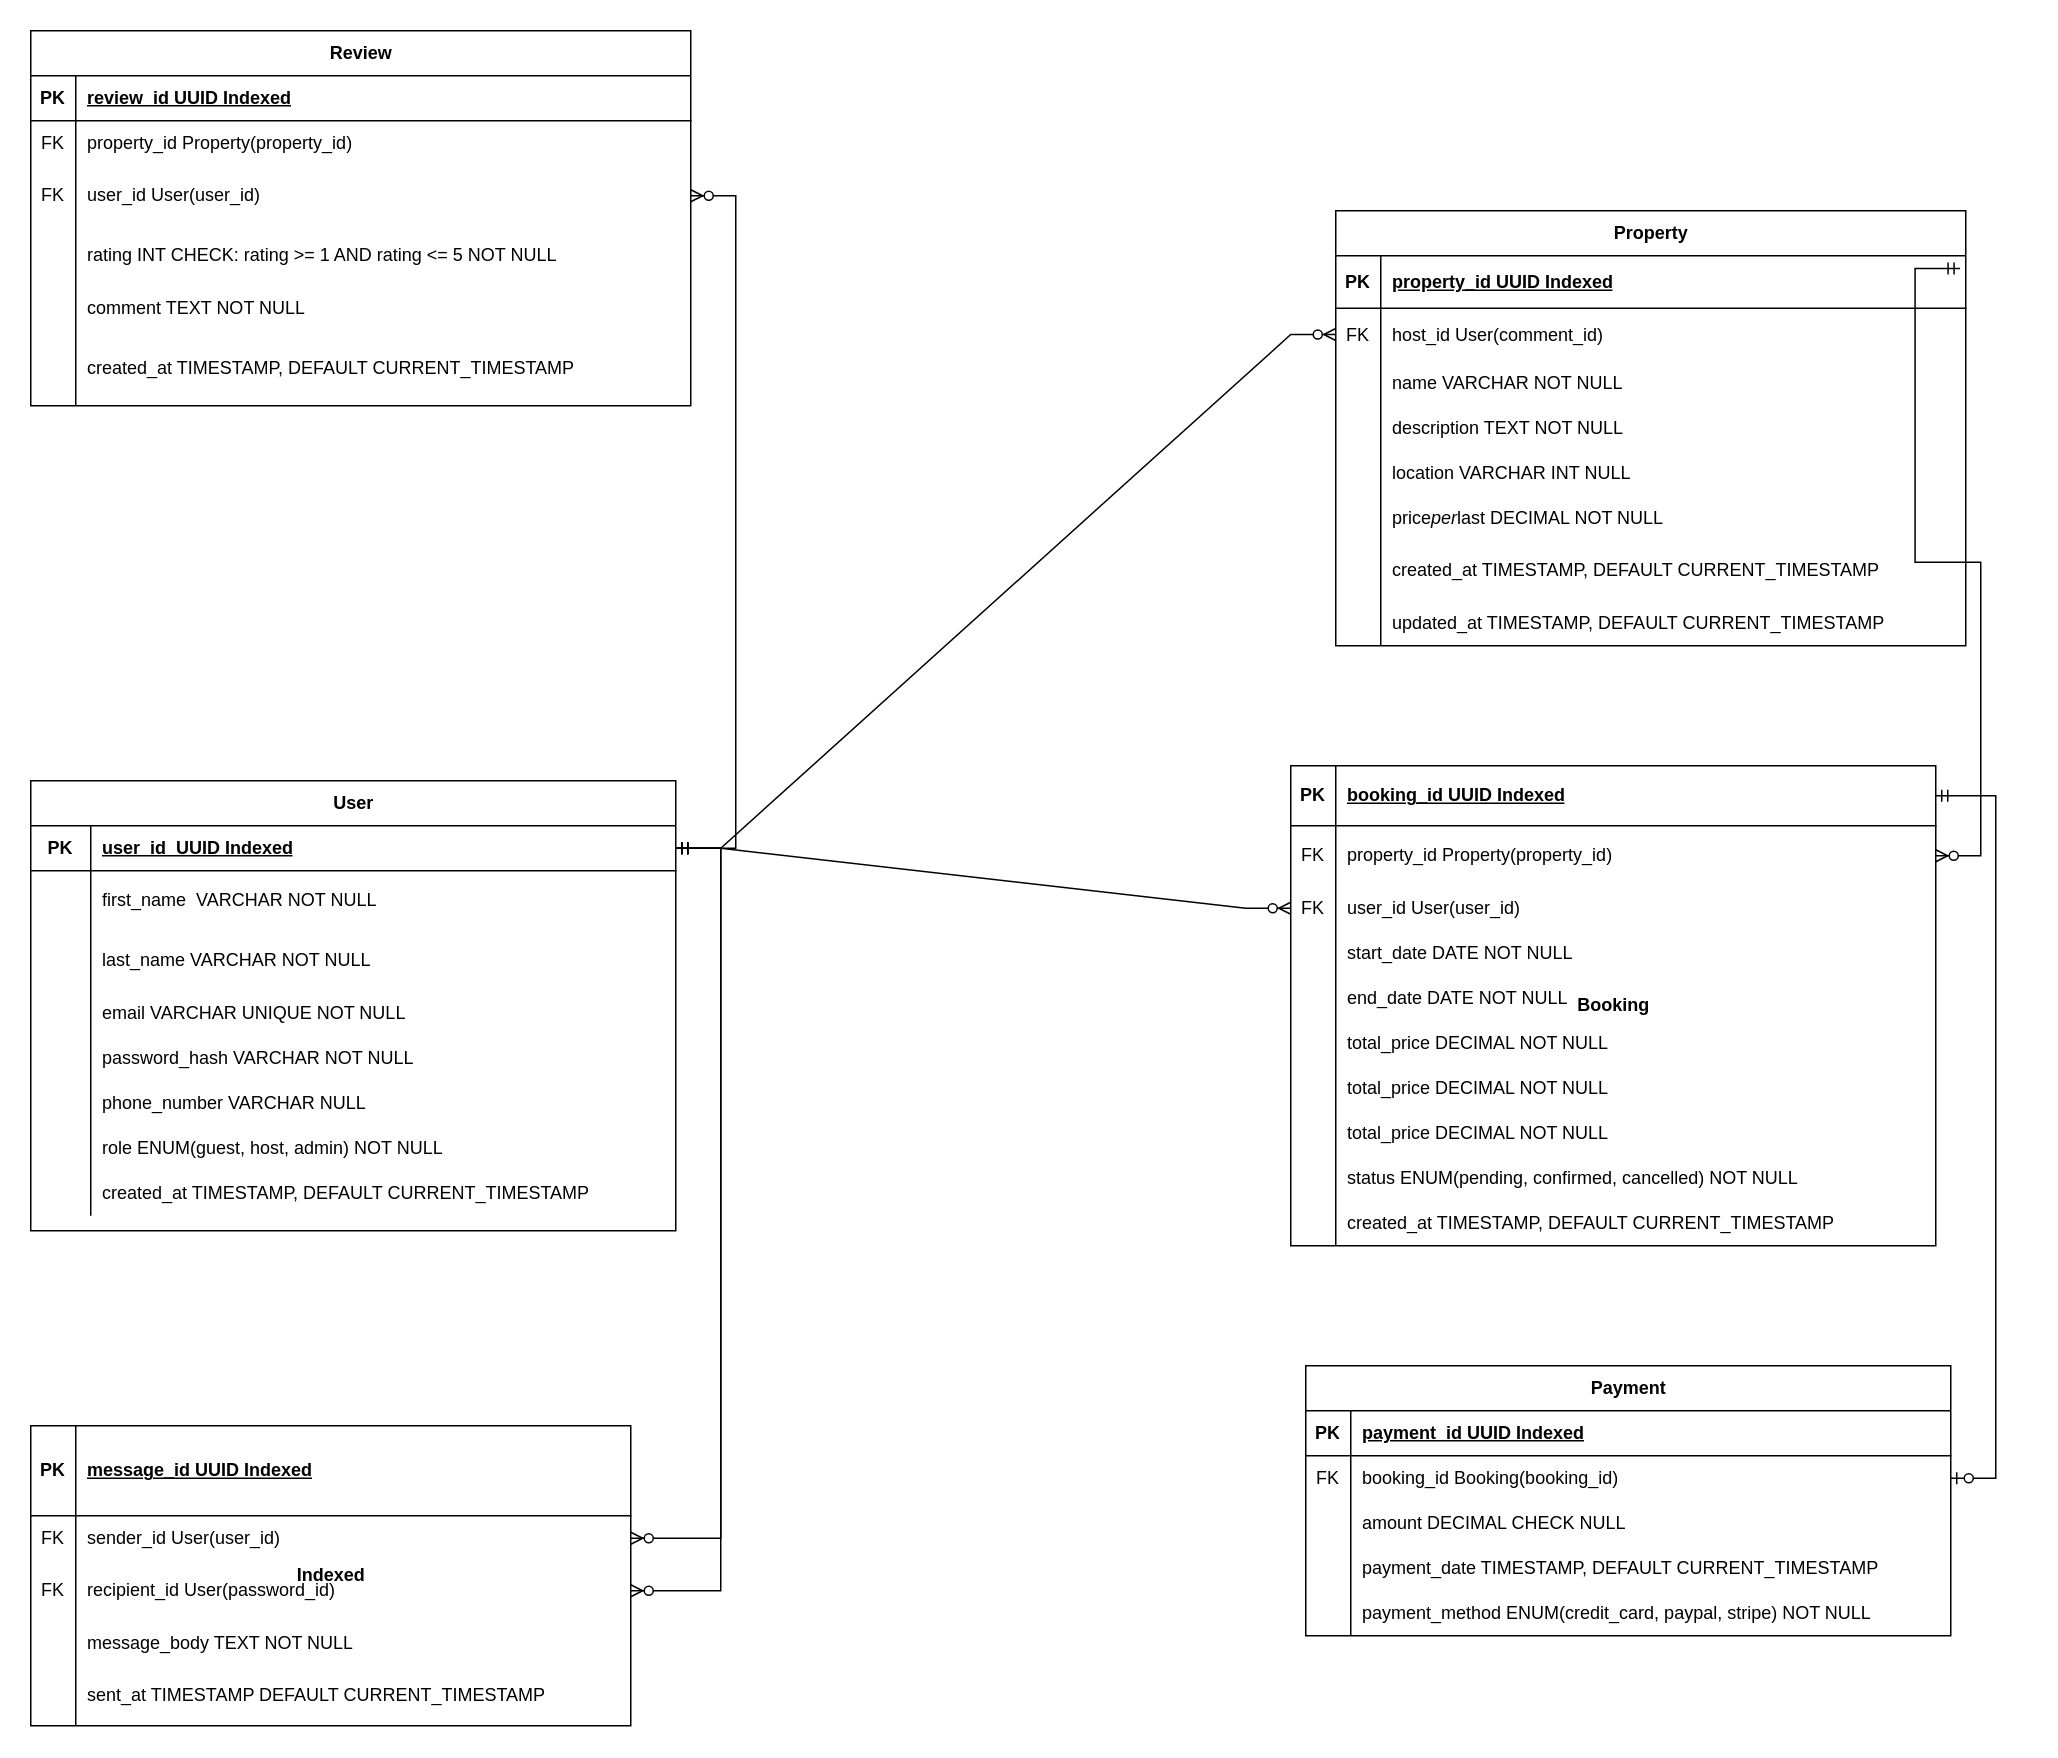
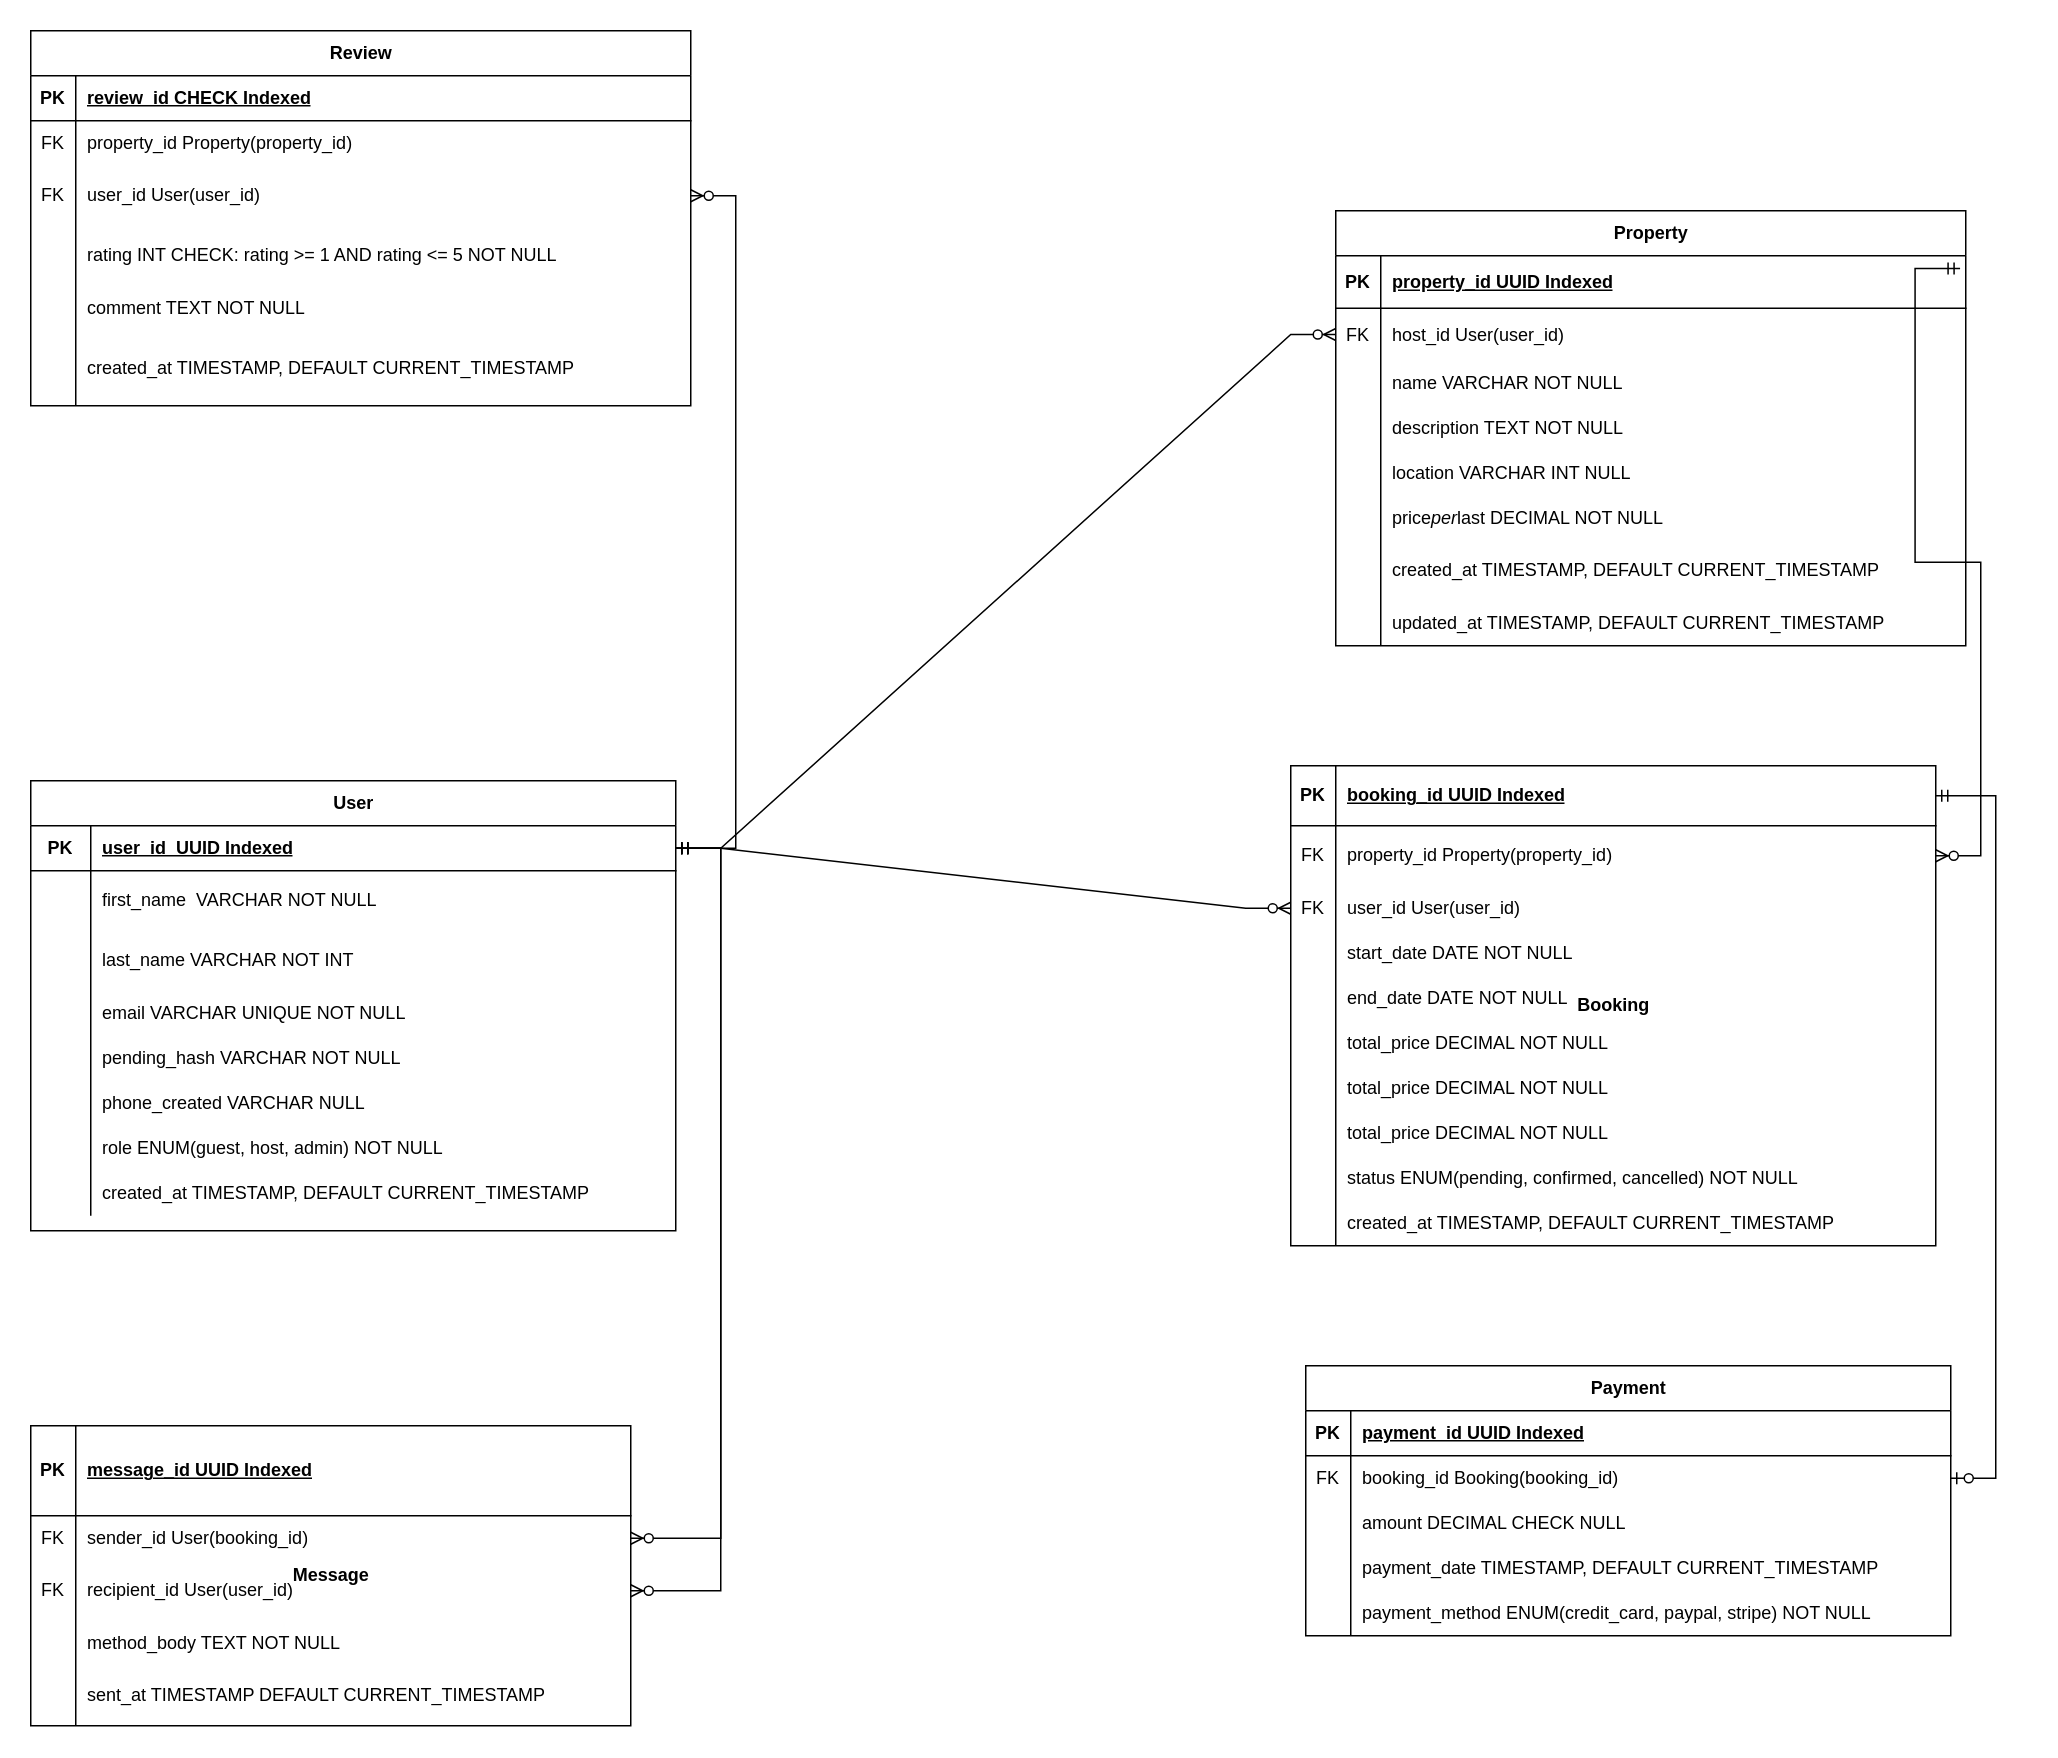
node "review_id UUID Indexed": label "review_id UUID Indexed" -> "review_id CHECK Indexed"
node "host_id User(comment_id)": label "host_id User(comment_id)" -> "host_id User(user_id)"
node "last_name VARCHAR NOT NULL": label "last_name VARCHAR NOT NULL" -> "last_name VARCHAR NOT INT"
node "password_hash VARCHAR NOT NULL": label "password_hash VARCHAR NOT NULL" -> "pending_hash VARCHAR NOT NULL"
node "phone_number VARCHAR NULL": label "phone_number VARCHAR NULL" -> "phone_created VARCHAR NULL"
node "sender_id User(user_id)": label "sender_id User(user_id)" -> "sender_id User(booking_id)"
node "Indexed": label "Indexed" -> "Message"
node "recipient_id User(password_id)": label "recipient_id User(password_id)" -> "recipient_id User(user_id)"
node "message_body TEXT NOT NULL": label "message_body TEXT NOT NULL" -> "method_body TEXT NOT NULL"
